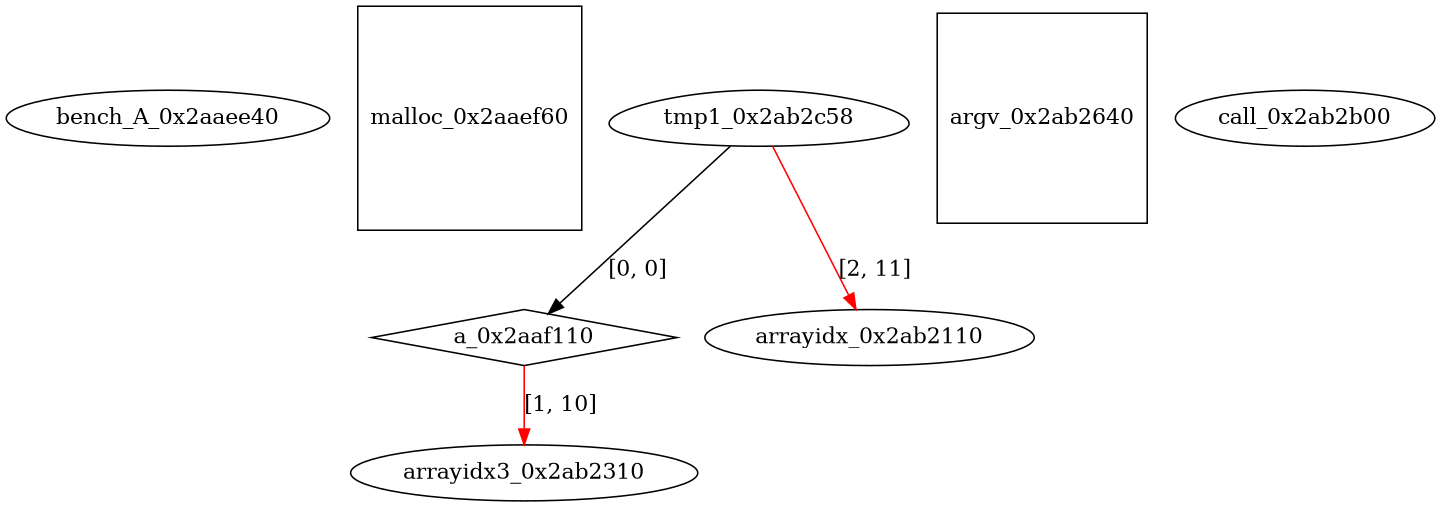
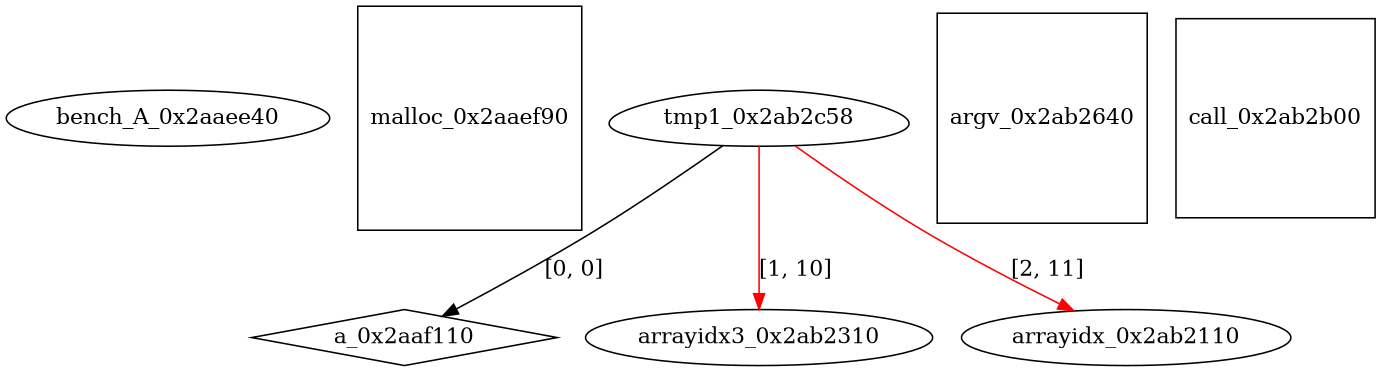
node "malloc_0x2aaef60": label "malloc_0x2aaef60" -> "malloc_0x2aaef90"
node "call_0x2ab2b00": shape ellipse -> square
edge "a_0x2aaf110" -> "arrayidx3_0x2ab2310": now "tmp1_0x2ab2c58" -> "arrayidx3_0x2ab2310"
